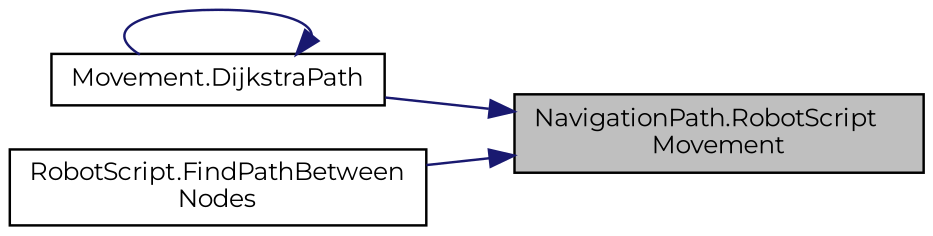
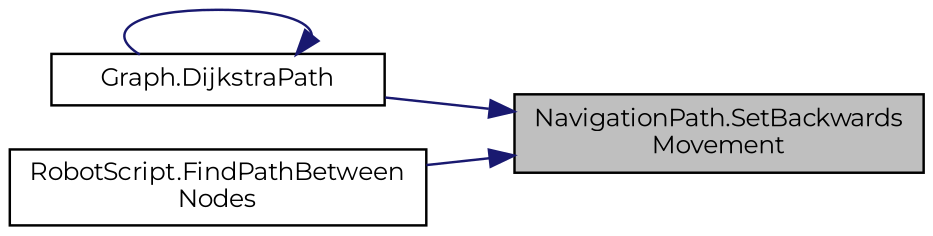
node "Movement.DijkstraPath": label "Movement.DijkstraPath" -> "Graph.DijkstraPath"
node "NavigationPath.RobotScript Movement": label "NavigationPath.RobotScript Movement" -> "NavigationPath.SetBackwards Movement"
